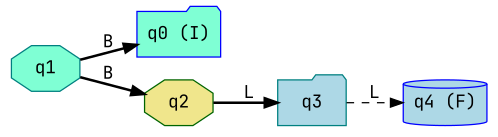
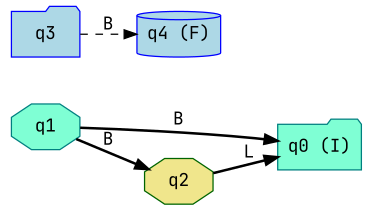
node "q0 (I)": color blue -> teal
edge "q3" -> "q4 (F)": label "L" -> "B"
edge "q2" -> "q3": now "q2" -> "q0 (I)"
node "q3": color teal -> blue
